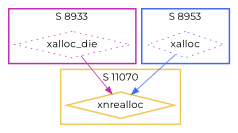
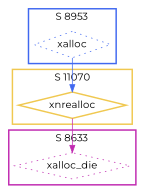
cluster "S 8933": label "S 8933" -> "S 8633"
edge "xalloc_die" -> "xnrealloc": reversed
